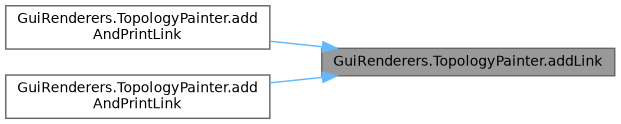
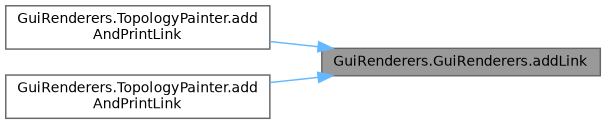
node "GuiRenderers.TopologyPainter.addLink": label "GuiRenderers.TopologyPainter.addLink" -> "GuiRenderers.GuiRenderers.addLink"
